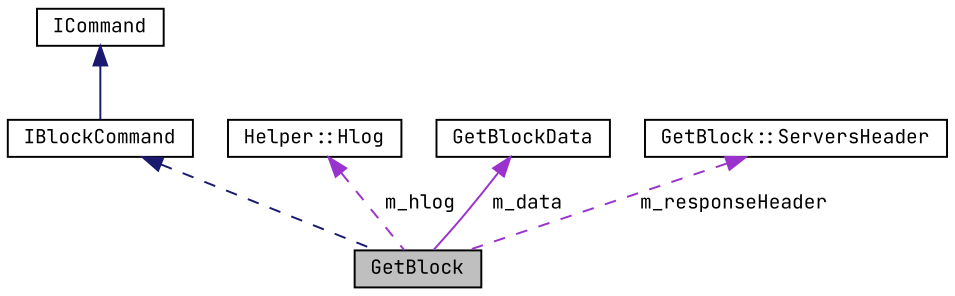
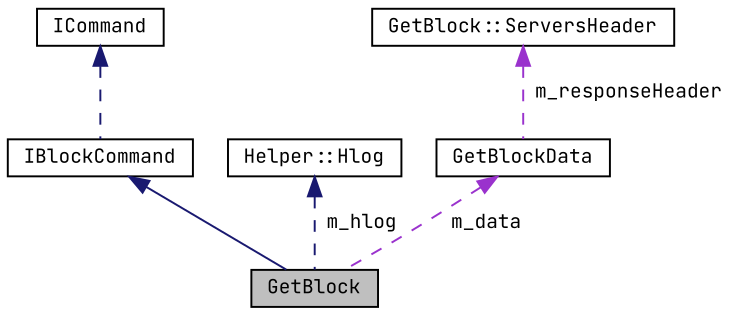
edge "IBlockCommand" -> "ICommand": style solid -> dashed
edge "GetBlock" -> "IBlockCommand": style dashed -> solid
edge "GetBlock" -> "GetBlock::ServersHeader": now "GetBlockData" -> "GetBlock::ServersHeader"
edge "GetBlock" -> "Helper::Hlog": color darkorchid3 -> midnightblue
edge "GetBlock" -> "GetBlockData": style solid -> dashed
